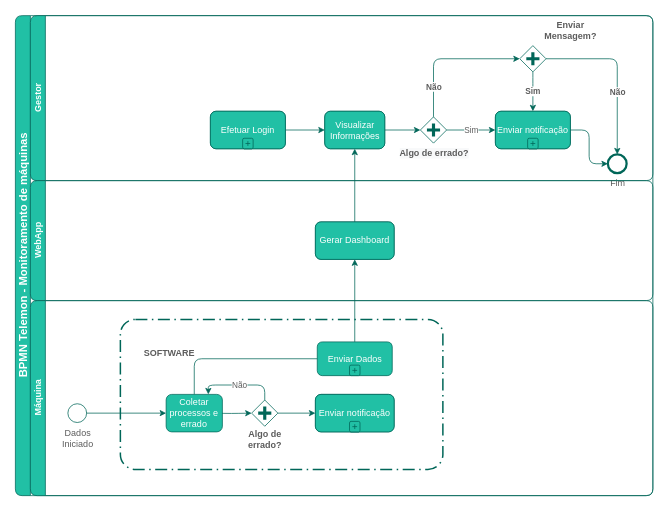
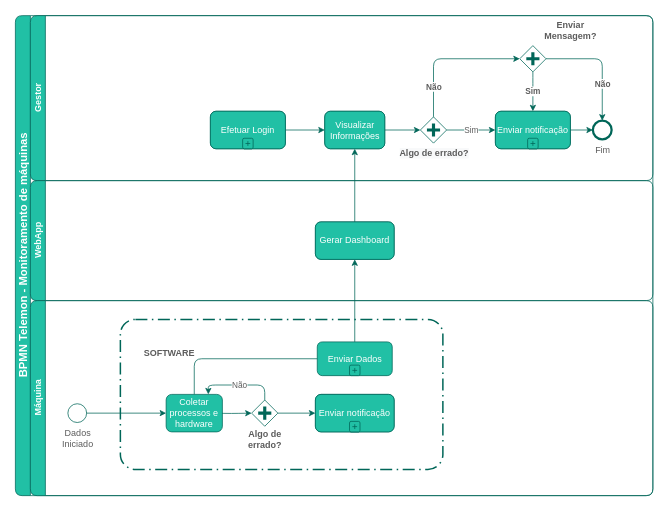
node "Fim": moved (617, 164) -> (602, 130)
node "Coletar processos e errado": label "Coletar processos e errado" -> "Coletar processos e hardware"
